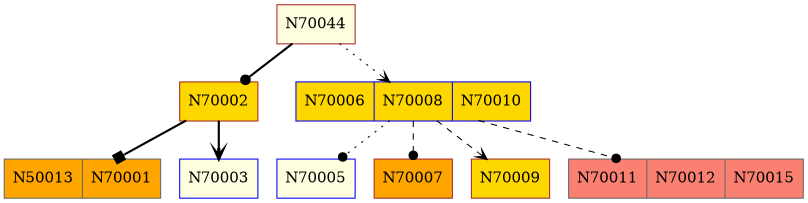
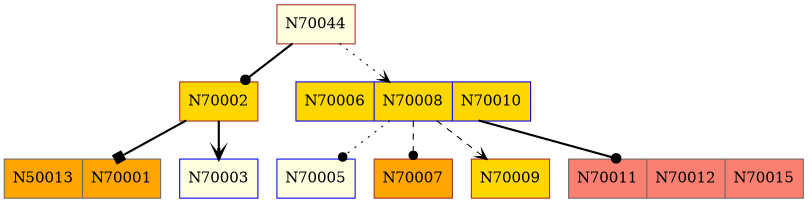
edge "N70006" -> "N70011": style dashed -> bold
